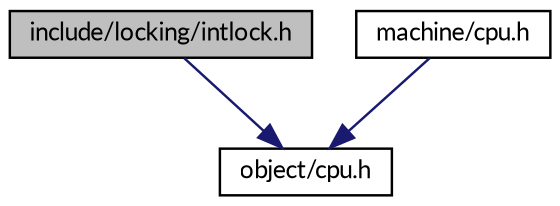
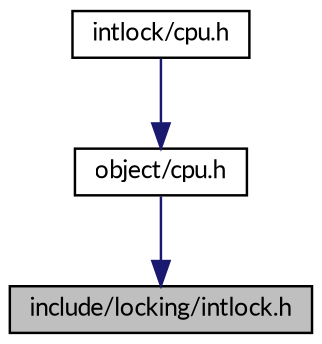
node "machine/cpu.h": label "machine/cpu.h" -> "intlock/cpu.h"
edge "include/locking/intlock.h" -> "object/cpu.h": reversed
